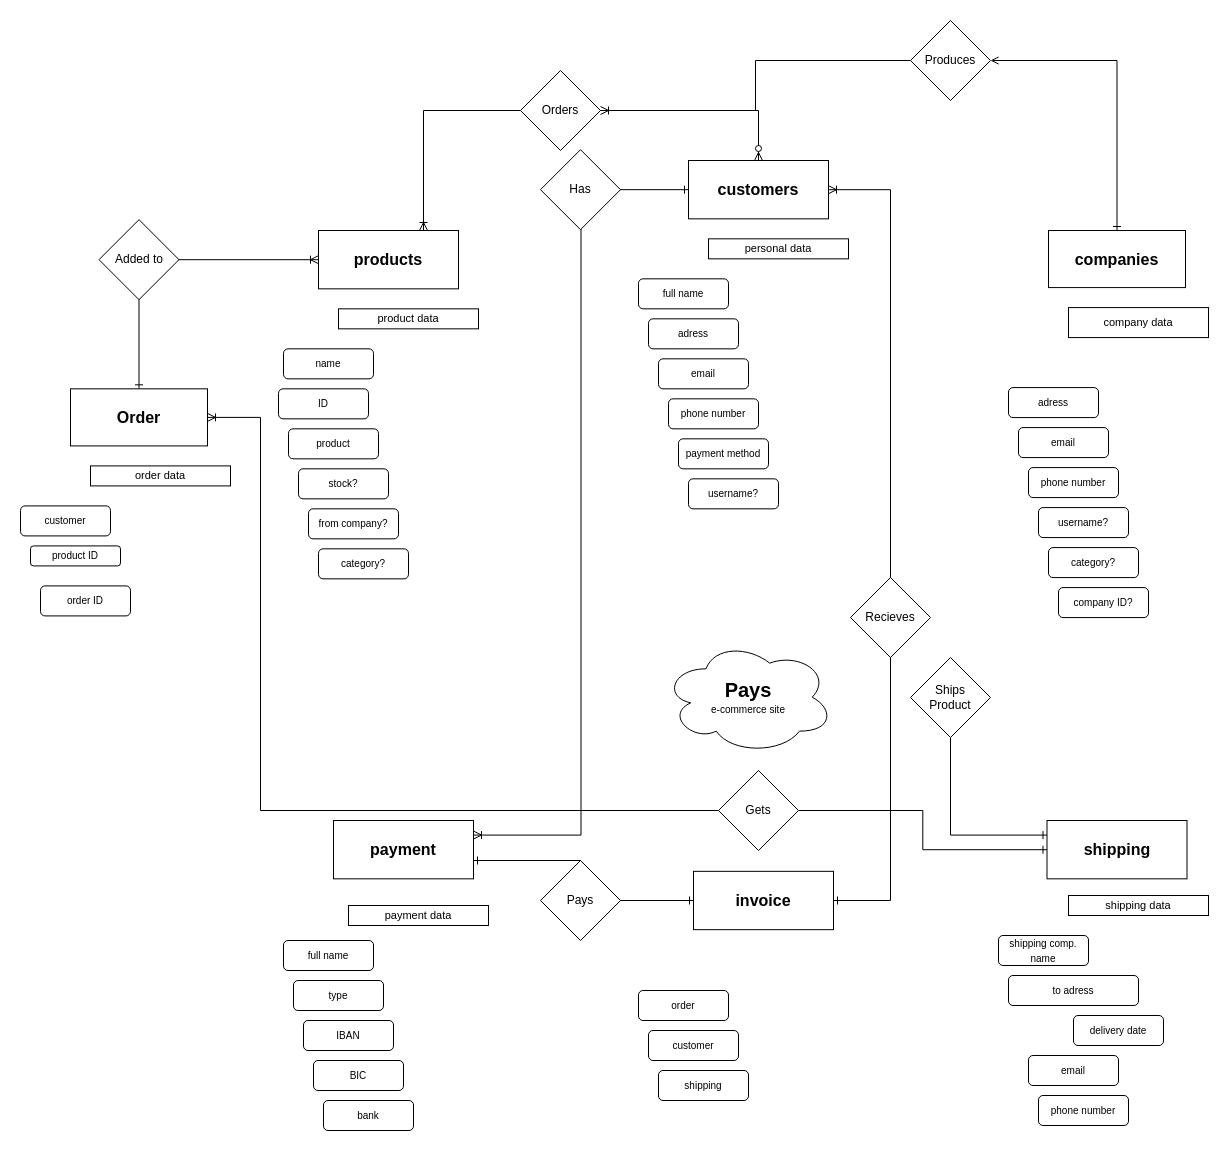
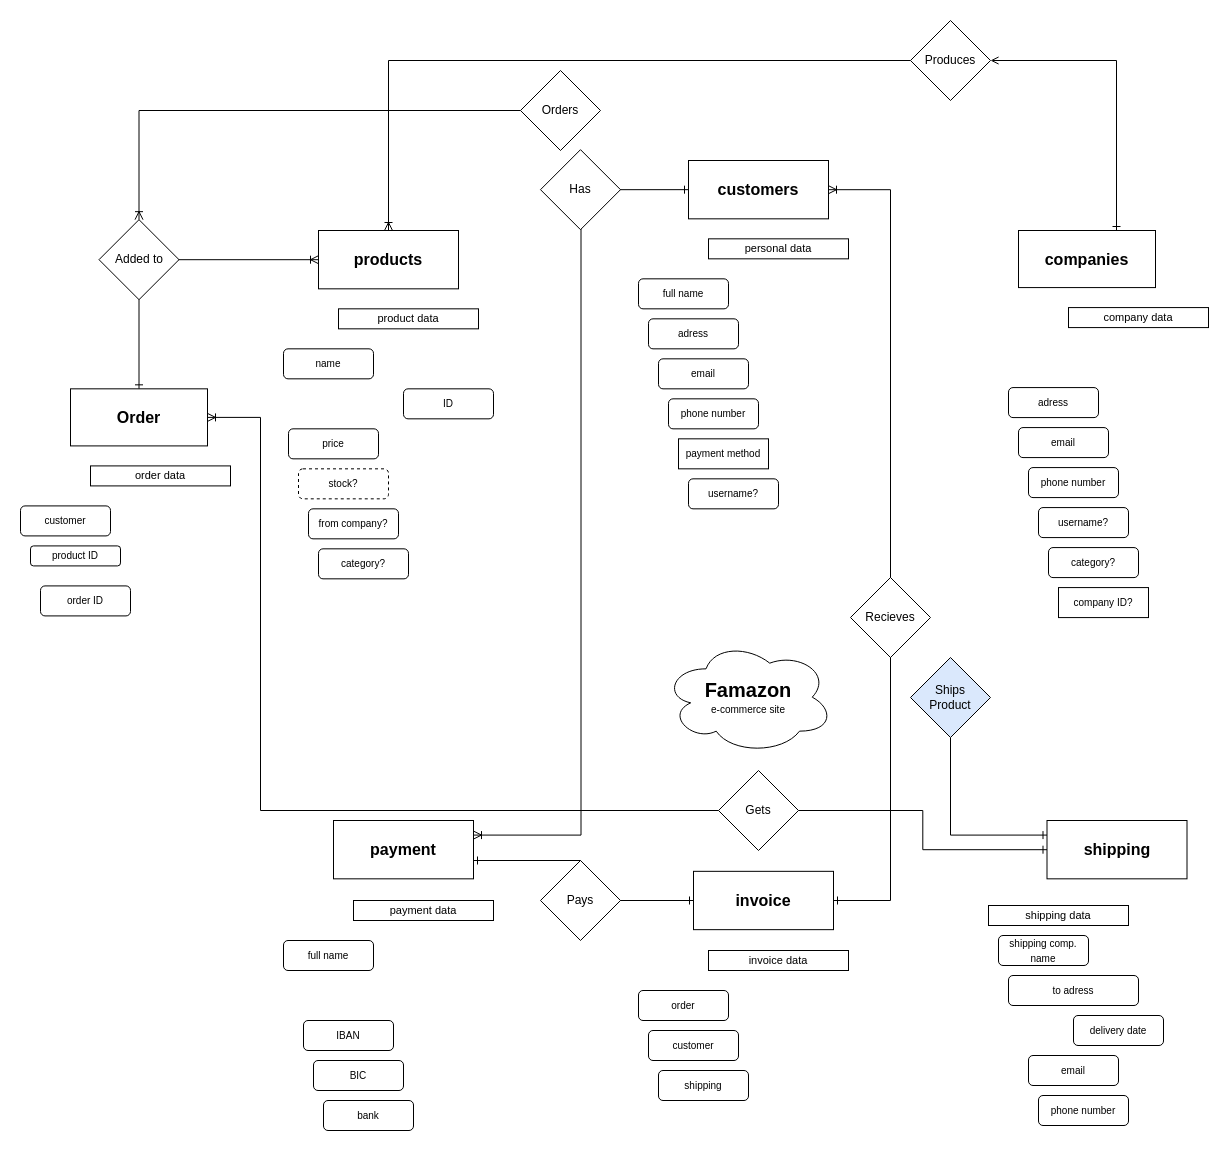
edge "Produces" -> "Orders": now "Produces" -> "products"
edge "Orders" -> "customers": removed
edge "Orders" -> "products": now "Orders" -> "Added to"
node "companies": moved (1117, 259) -> (1087, 259)
node "company data": size 140x30 -> 140x20
node "ID": moved (324, 404) -> (449, 404)
node "product": label "product" -> "price"
node "payment method": shape rounded rectangle -> rectangle
node "stock?": style solid -> dashed
node "company ID?": shape rounded rectangle -> rectangle
node "Pays e-commerce site": label "Pays e-commerce site" -> "Famazon e-commerce site"
node "Ships Product": fillcolor #ffffff -> #dae8fc
node "shipping data": moved (1139, 906) -> (1059, 916)
node "payment data": moved (419, 916) -> (424, 911)
node "invoice data": added
node "type": removed
